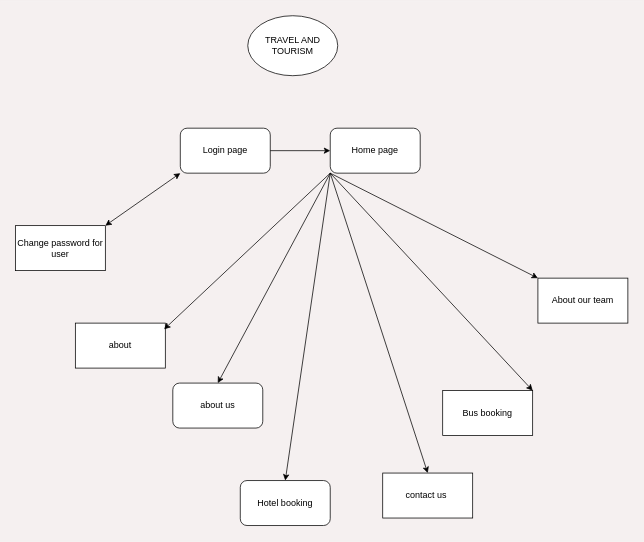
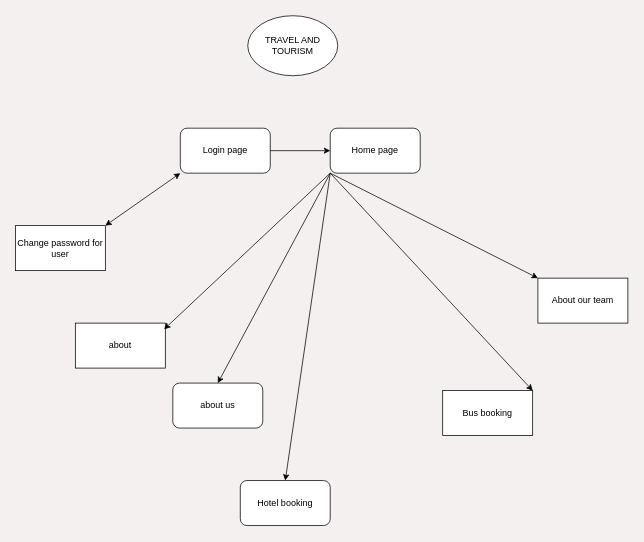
edge "Home page" -> "contact us": removed
node "contact us": removed
